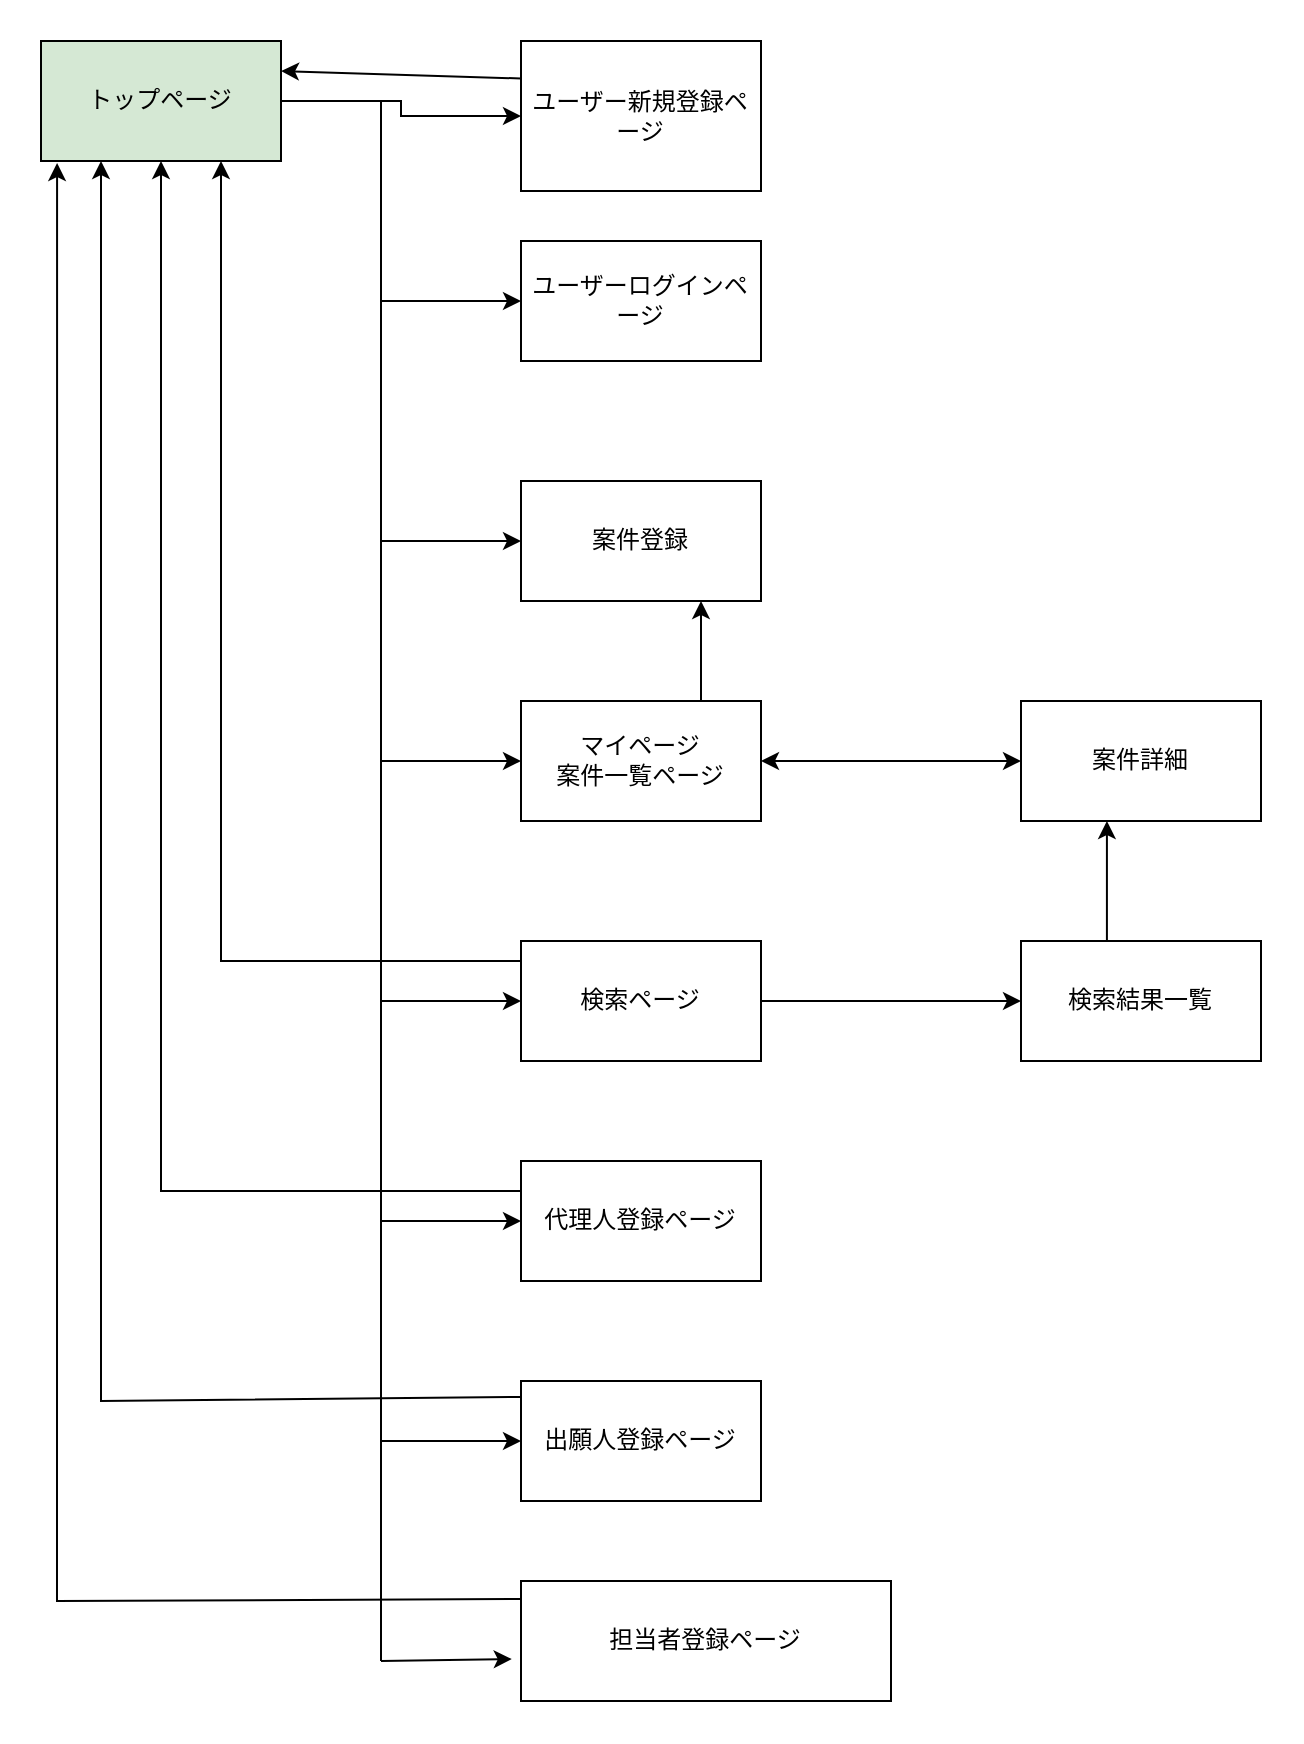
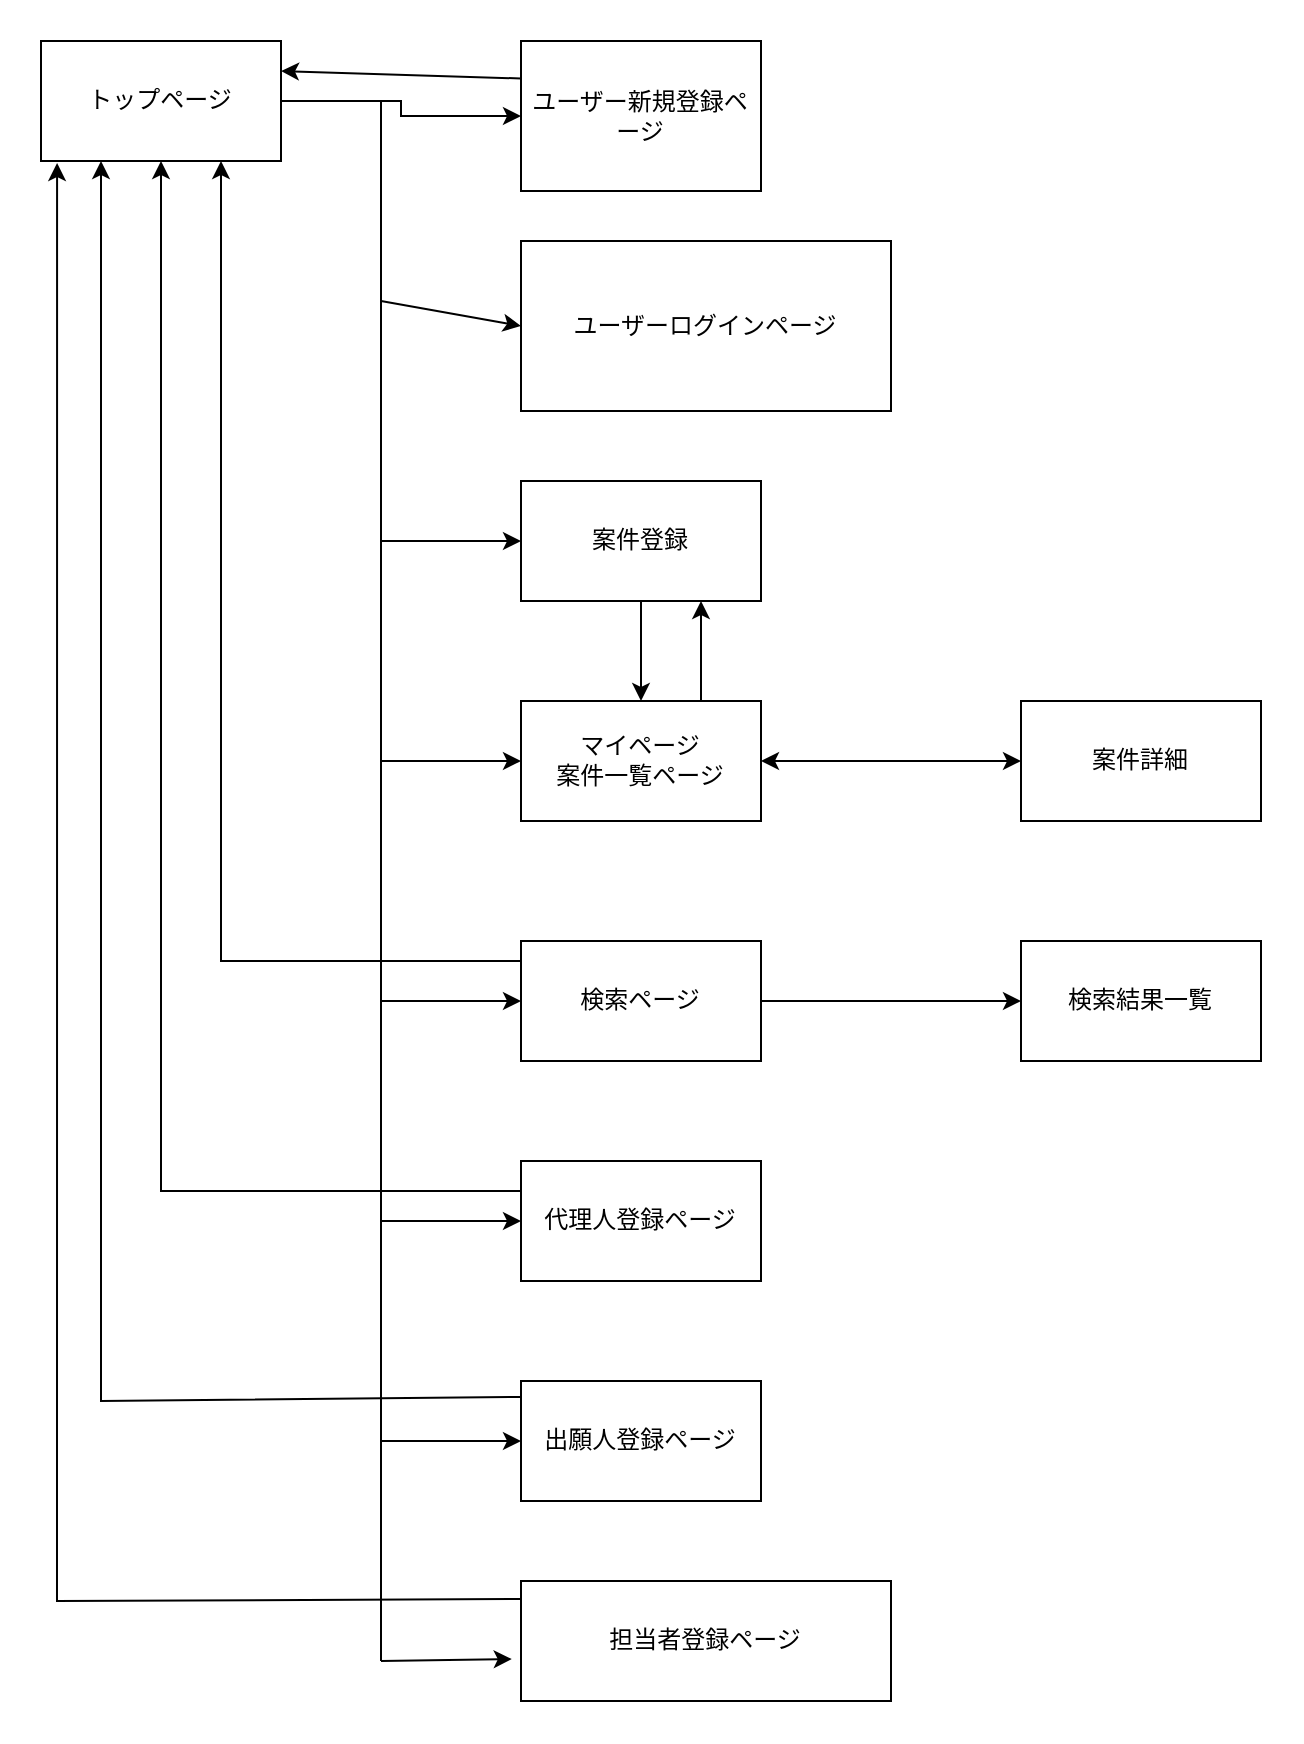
node "トップページ": fillcolor #d5e8d4 -> #ffffff
node "ユーザーログインページ": size 240x120 -> 370x170
edge "案件登録" -> "マイページ 案件一覧ページ": added
edge "検索結果一覧" -> "案件詳細": removed
